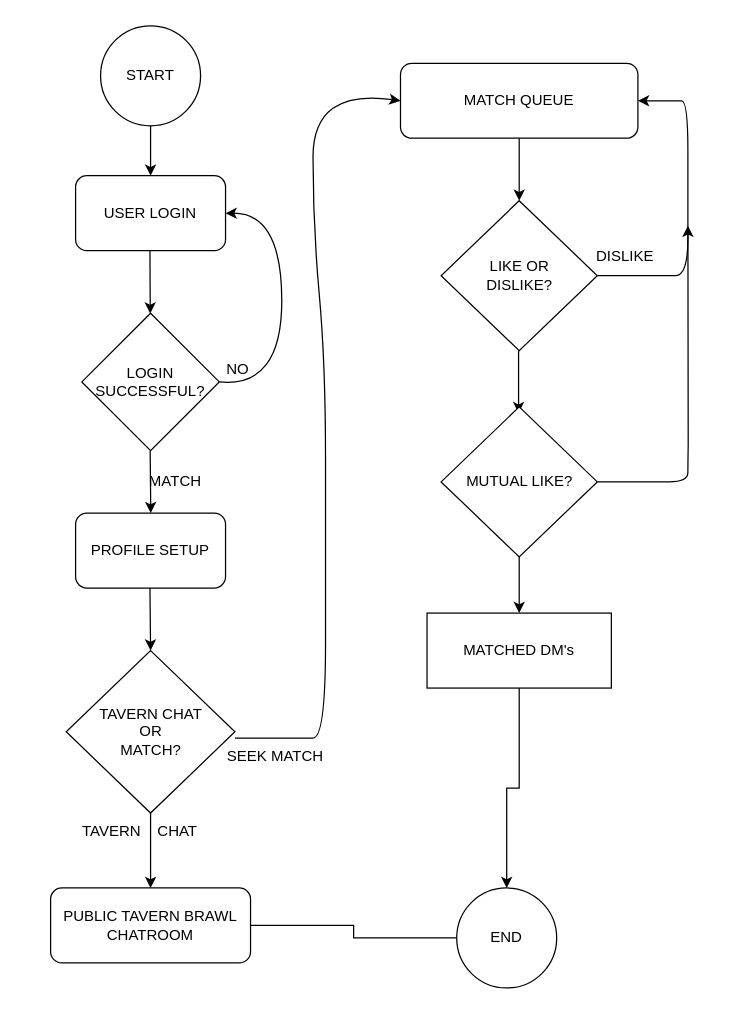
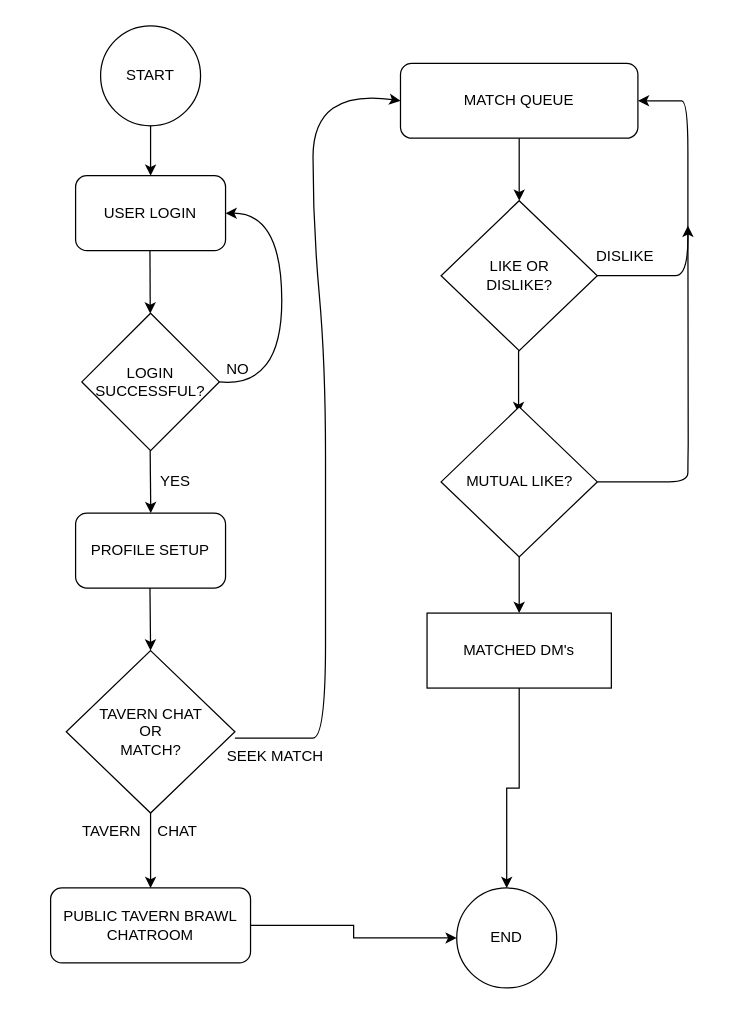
node "MATCH": label "MATCH" -> "YES"
edge "PUBLIC TAVERN BRAWL CHATROOM" -- "END": arrowhead none -> classic
